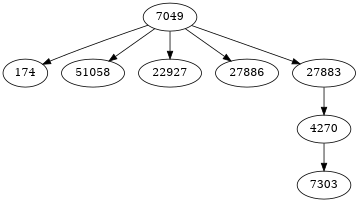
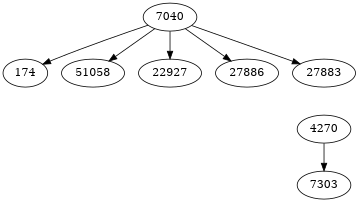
node "7049": label "7049" -> "7040"
edge "27883" -> "4270": removed
